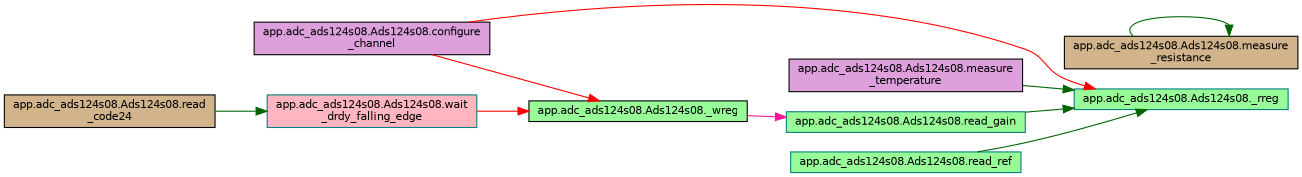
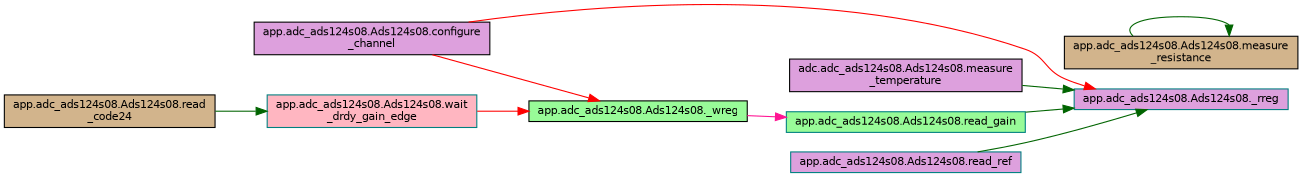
node "app.adc_ads124s08.Ads124s08.measure _temperature": label "app.adc_ads124s08.Ads124s08.measure _temperature" -> "adc.adc_ads124s08.Ads124s08.measure _temperature"
node "app.adc_ads124s08.Ads124s08._rreg": fillcolor palegreen -> plum
node "app.adc_ads124s08.Ads124s08.wait _drdy_falling_edge": label "app.adc_ads124s08.Ads124s08.wait _drdy_falling_edge" -> "app.adc_ads124s08.Ads124s08.wait _drdy_gain_edge"
node "app.adc_ads124s08.Ads124s08.read_ref": fillcolor palegreen -> plum
